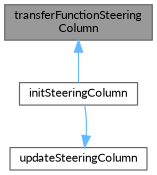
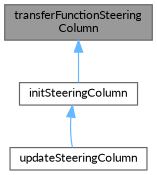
edge "initSteeringColumn" -> "updateSteeringColumn": reversed
